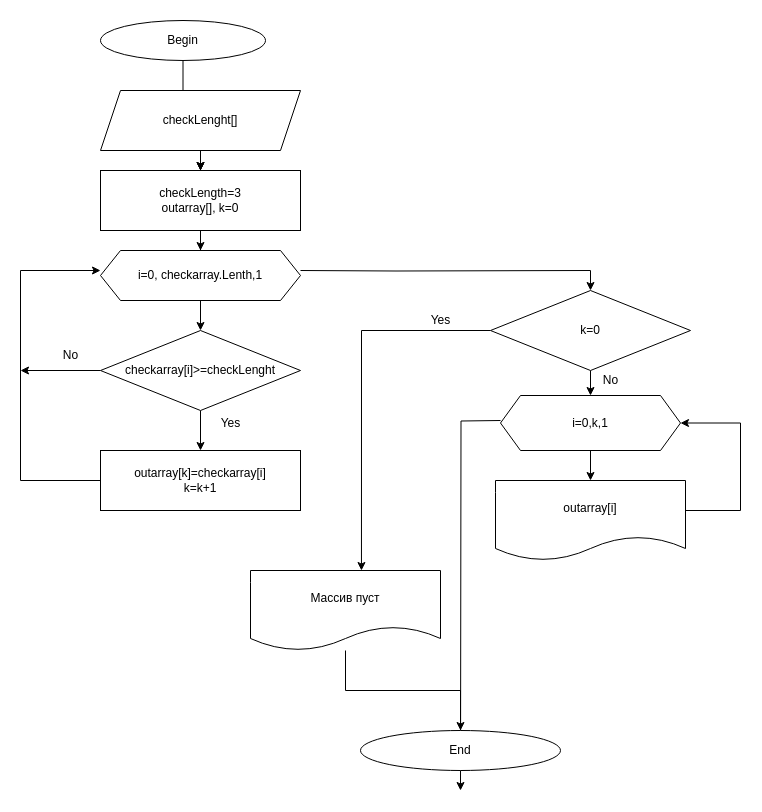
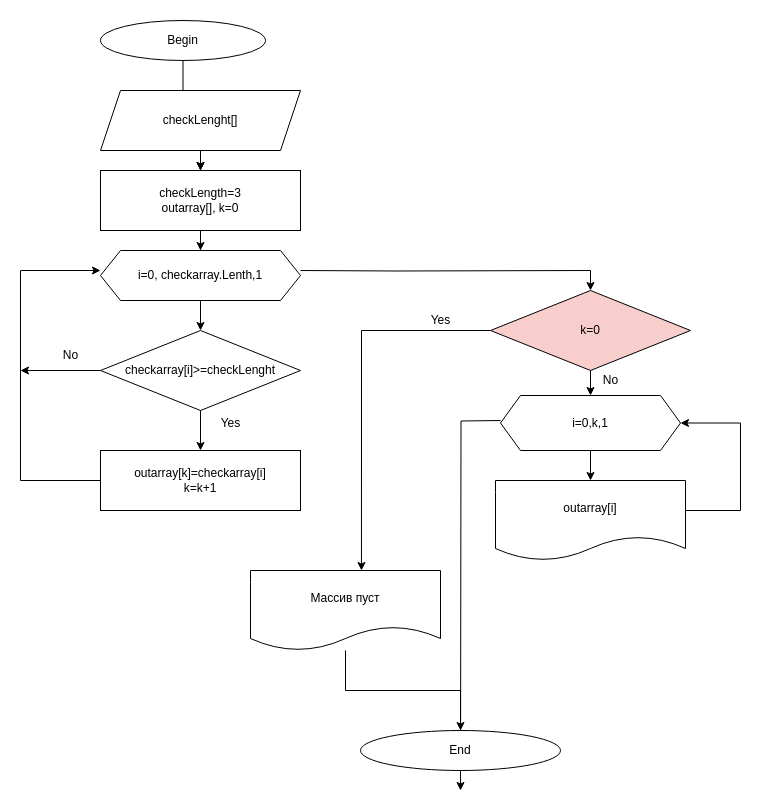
node "k=0": fillcolor #ffffff -> #f8cecc
